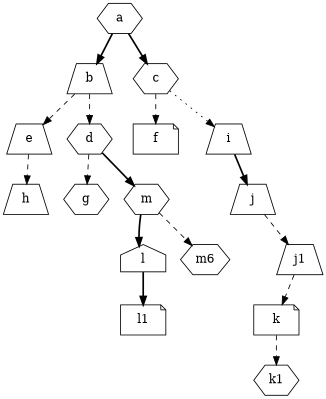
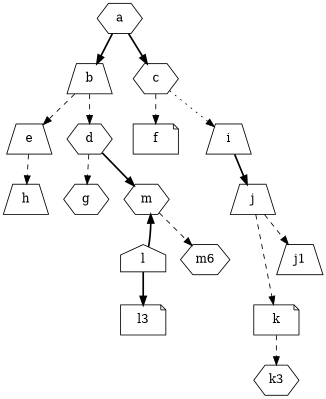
edge "m" -> "l": reversed
edge "j1" -> "k": now "j" -> "k"
node "l1": label "l1" -> "l3"
node "k1": label "k1" -> "k3"
